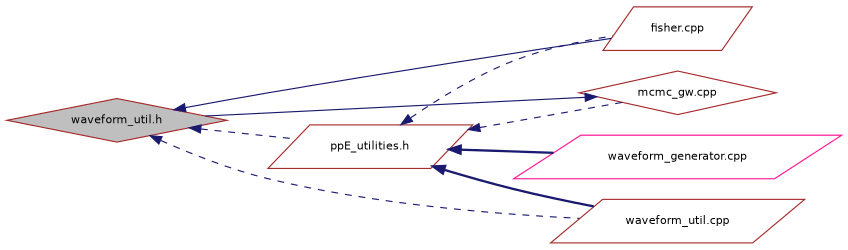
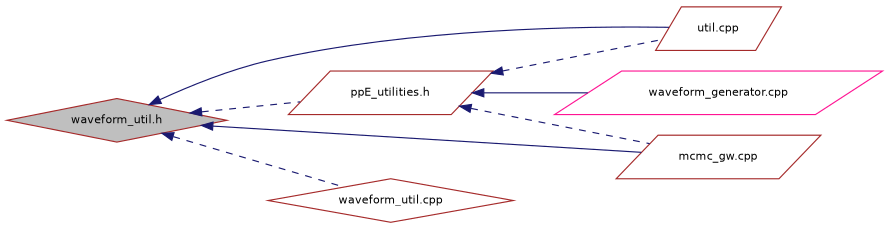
node "fisher.cpp": label "fisher.cpp" -> "util.cpp"
node "mcmc_gw.cpp": shape diamond -> parallelogram
edge "waveform_util.h" -> "mcmc_gw.cpp": reversed
edge "waveform_generator.cpp" -> "ppE_utilities.h": style bold -> solid
edge "waveform_util.cpp" -> "ppE_utilities.h": removed
node "waveform_util.cpp": shape parallelogram -> diamond
